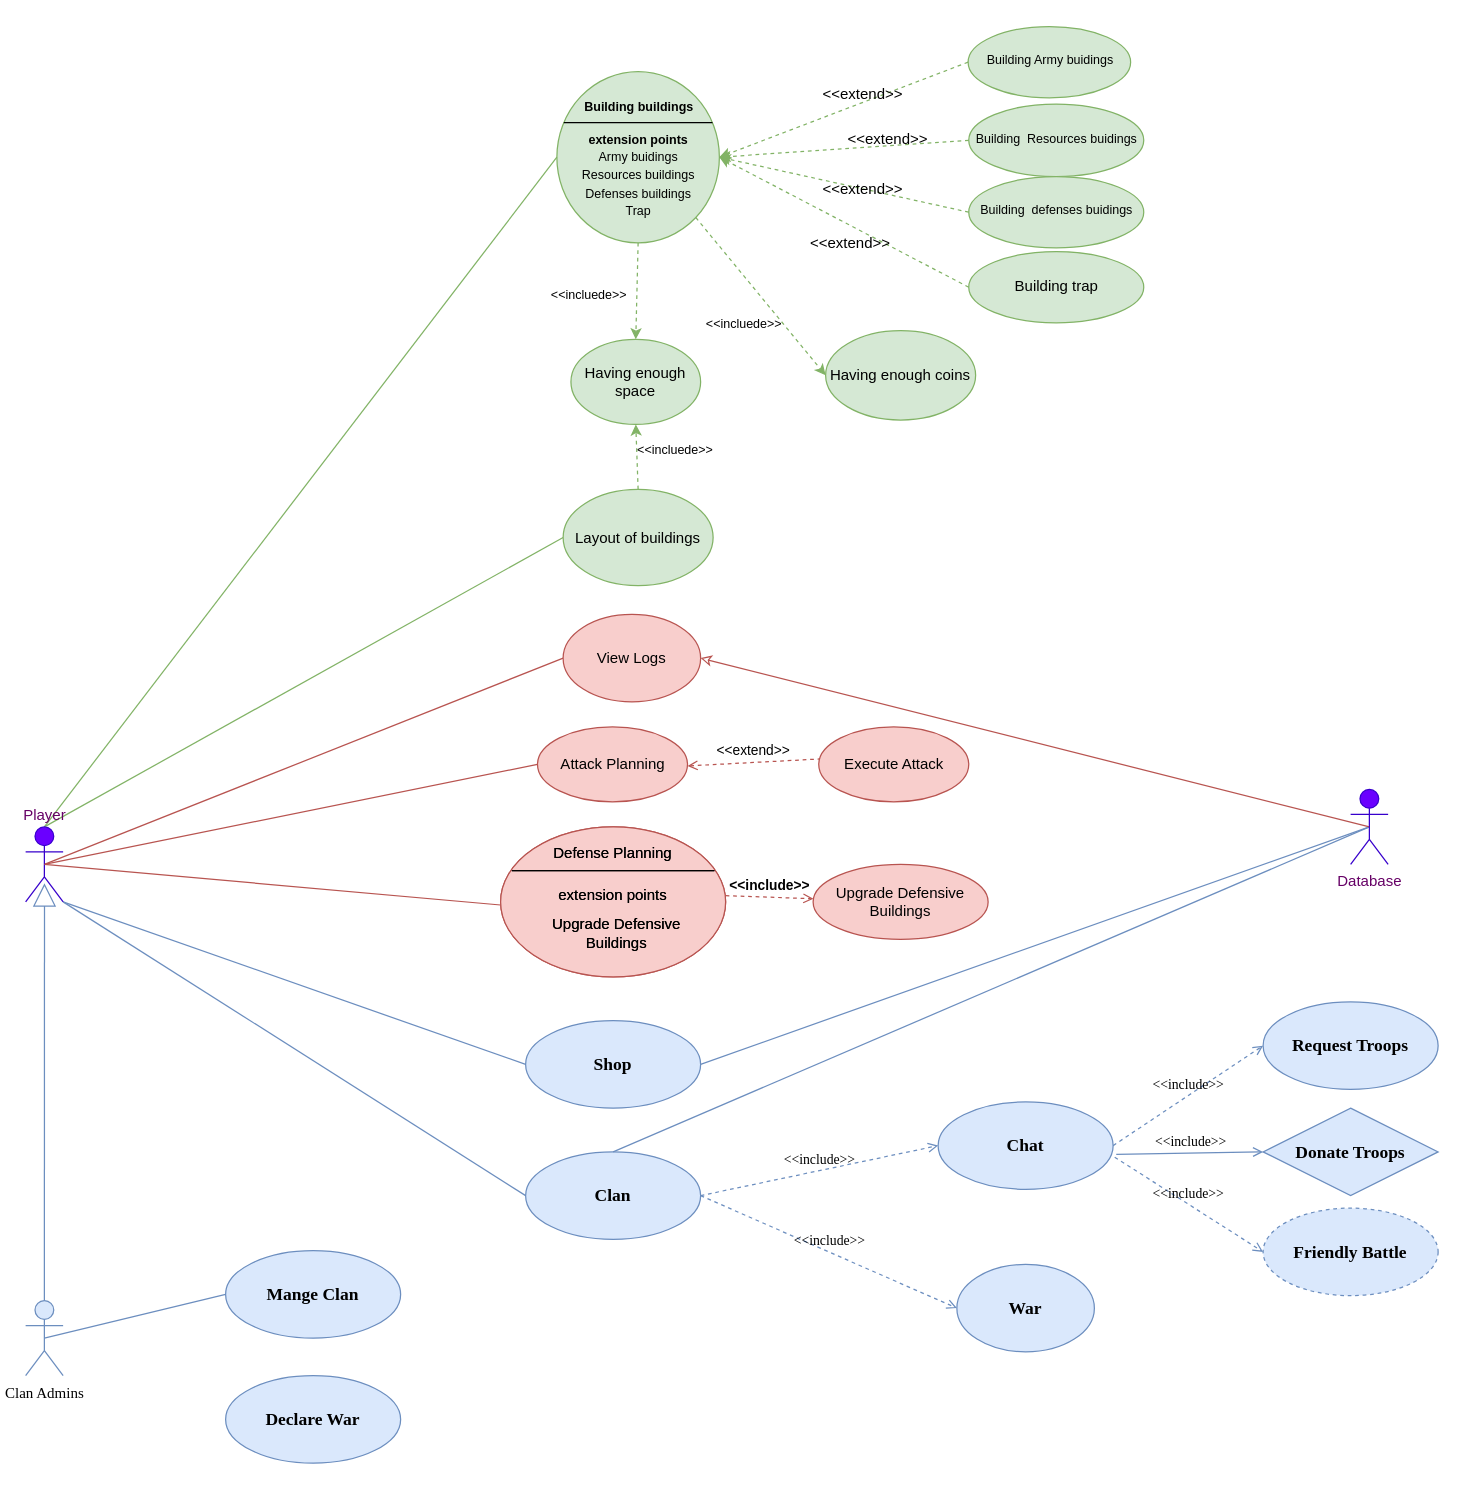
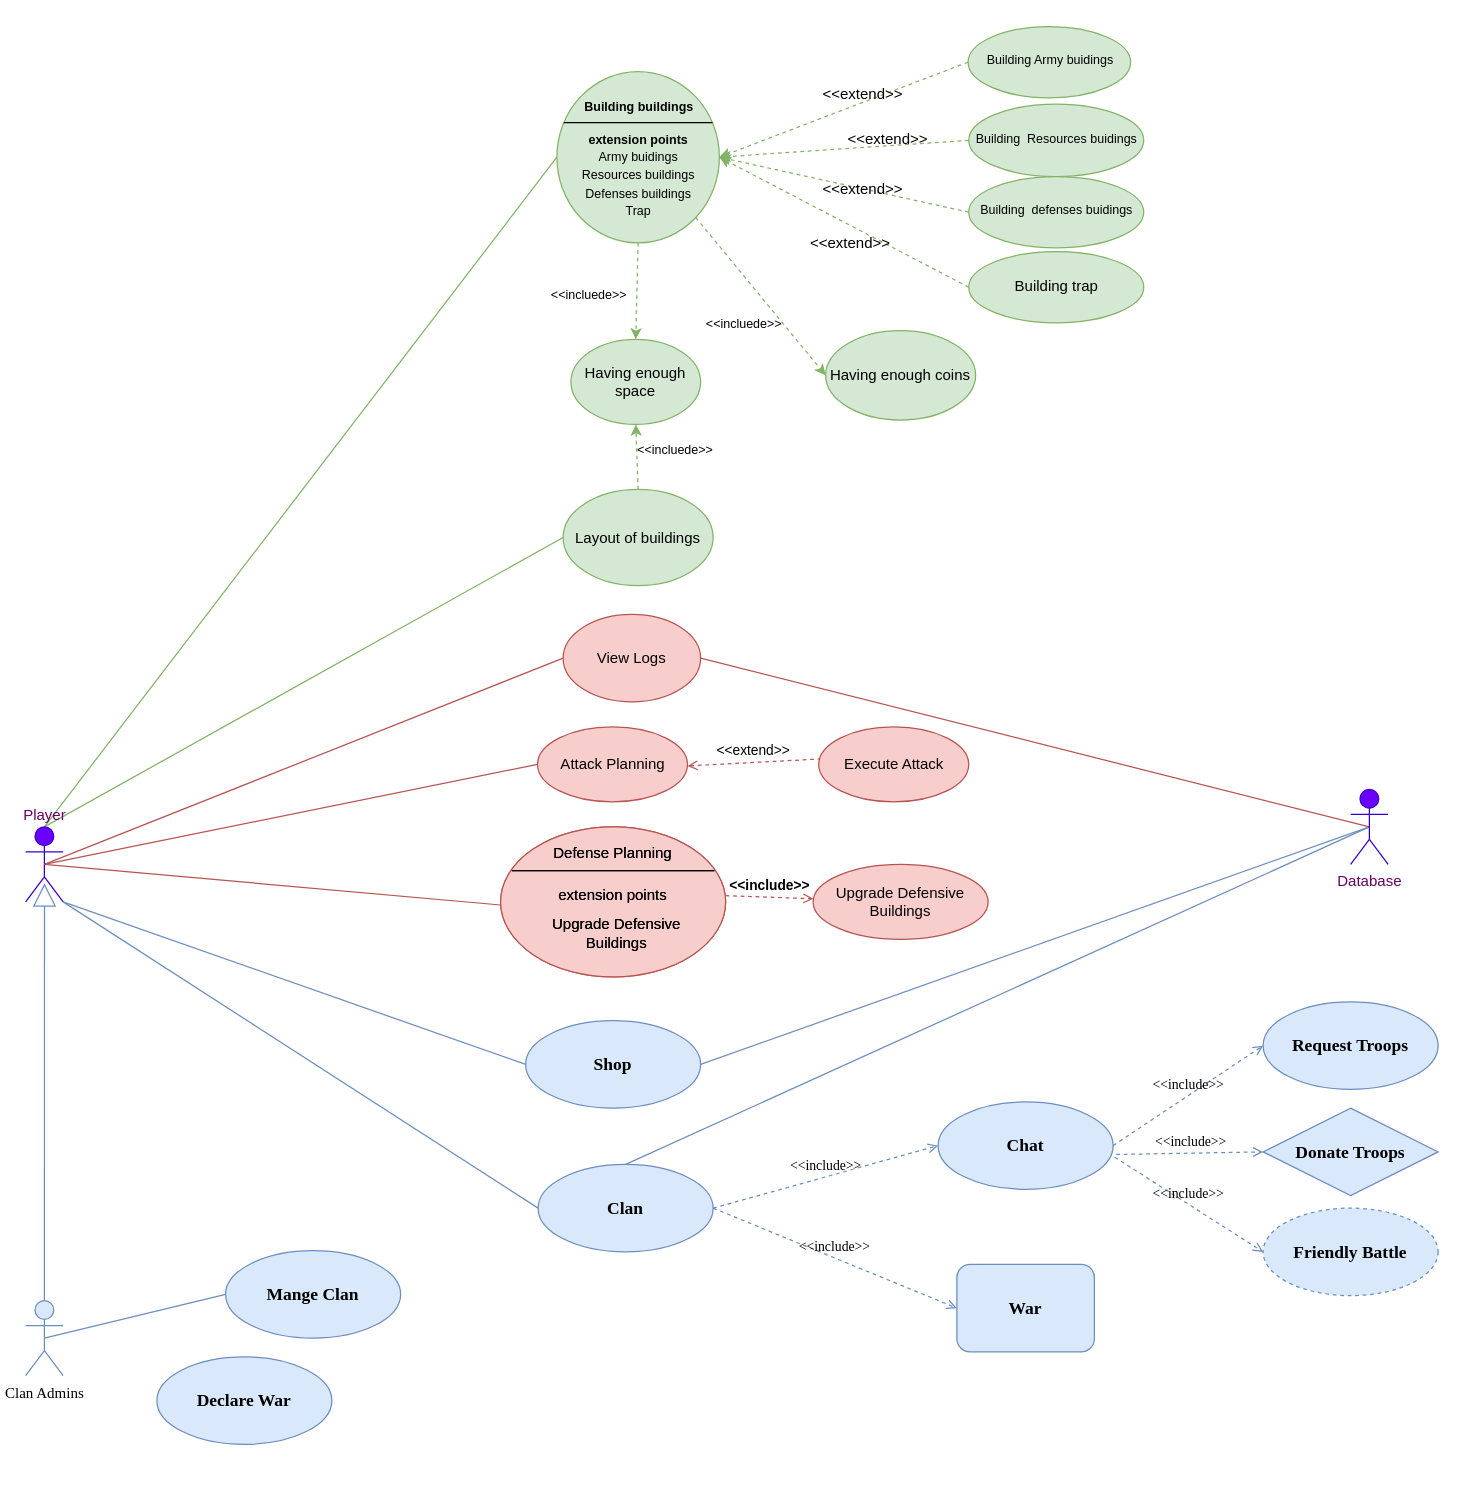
edge "Database" -> "View Logs": arrowhead classic -> none
edge "Chat" -> "Donate Troops": style solid -> dashed
node "Clan": moved (613, 1196) -> (626, 1208)
node "War": shape ellipse -> rounded rectangle
node "Declare War": moved (313, 1419) -> (244, 1401)
